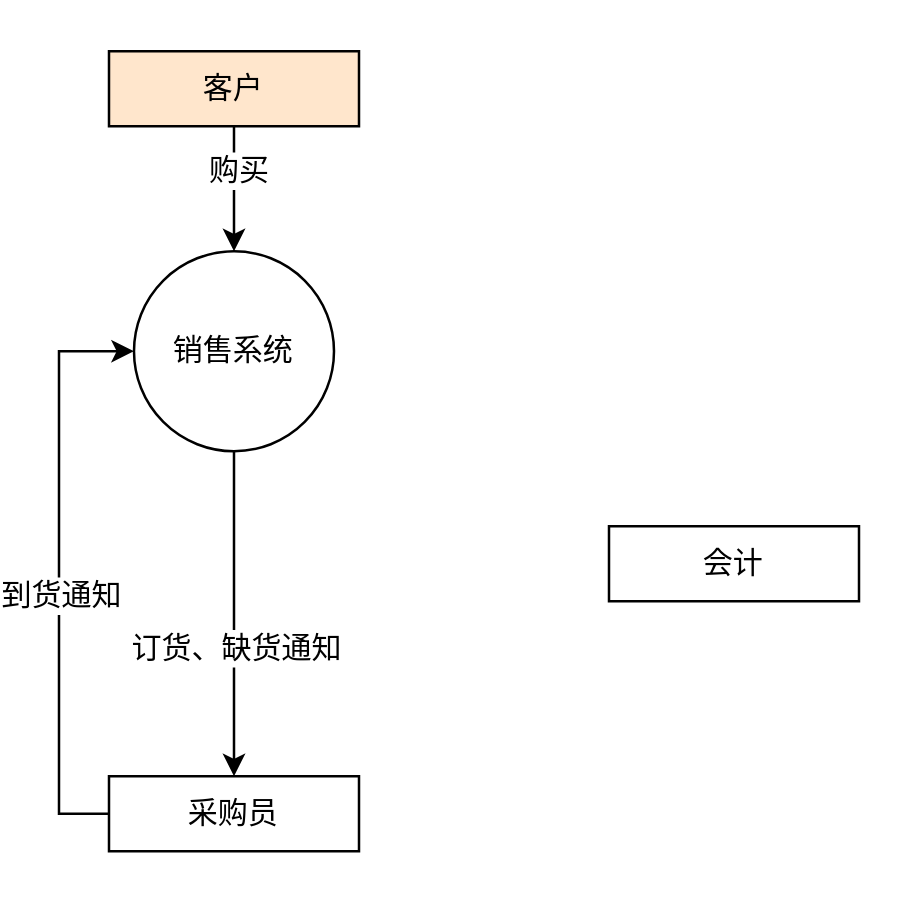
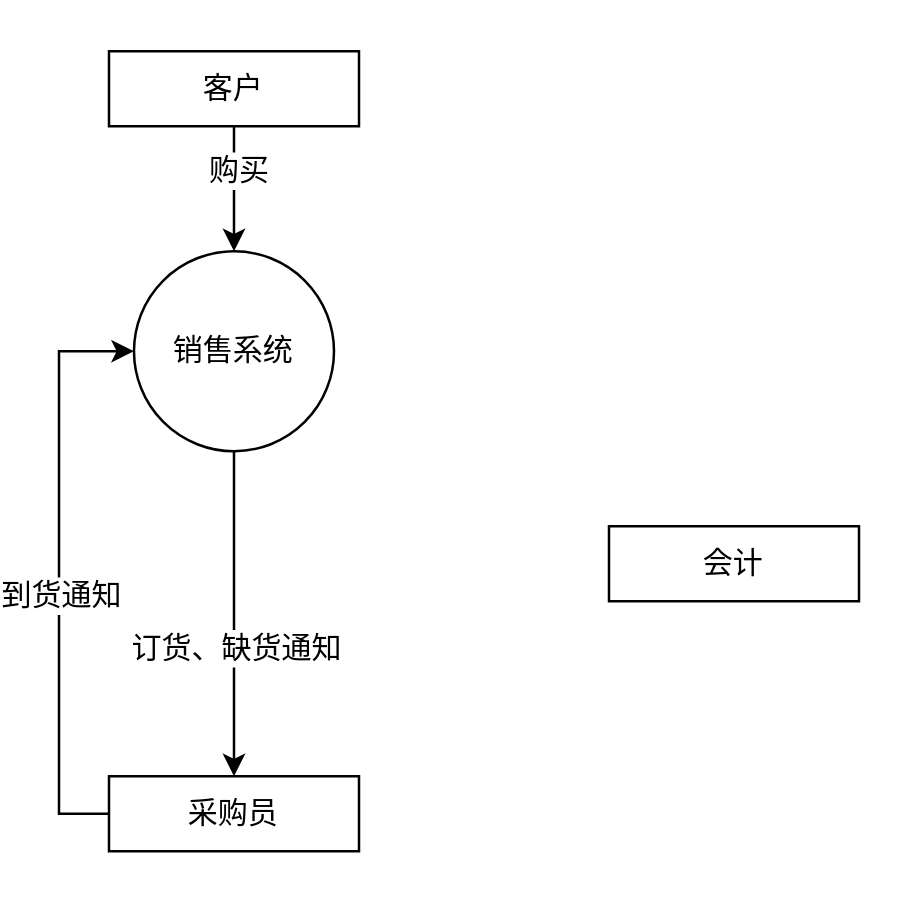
node "客户": fillcolor #ffe6cc -> #ffffff
